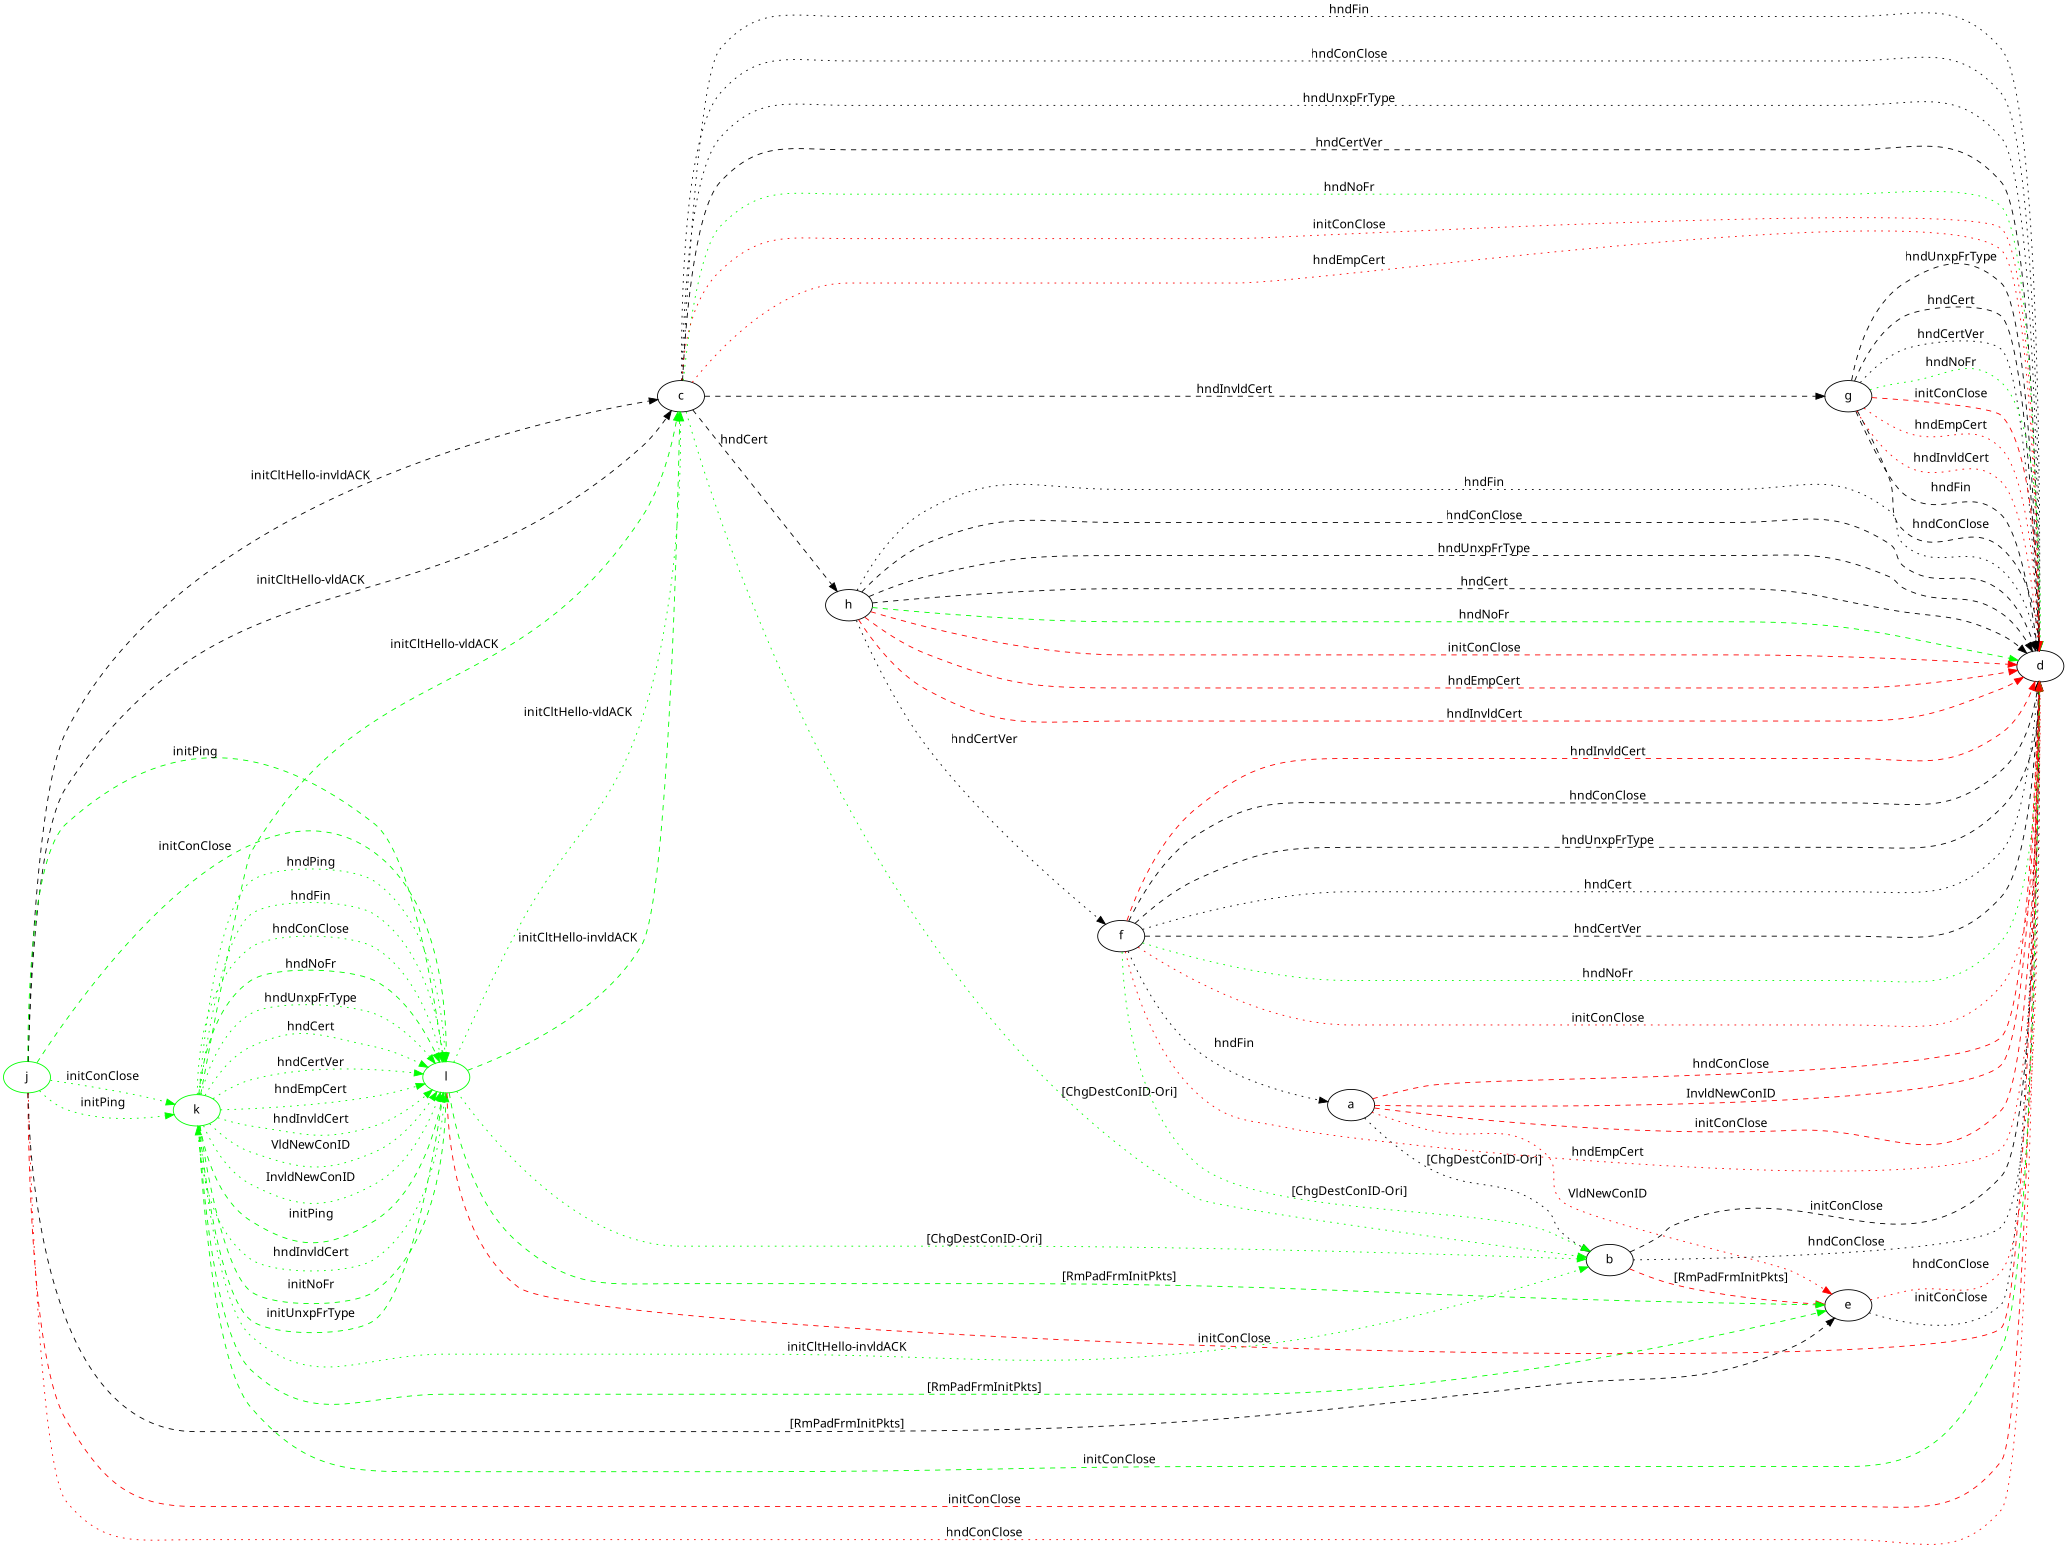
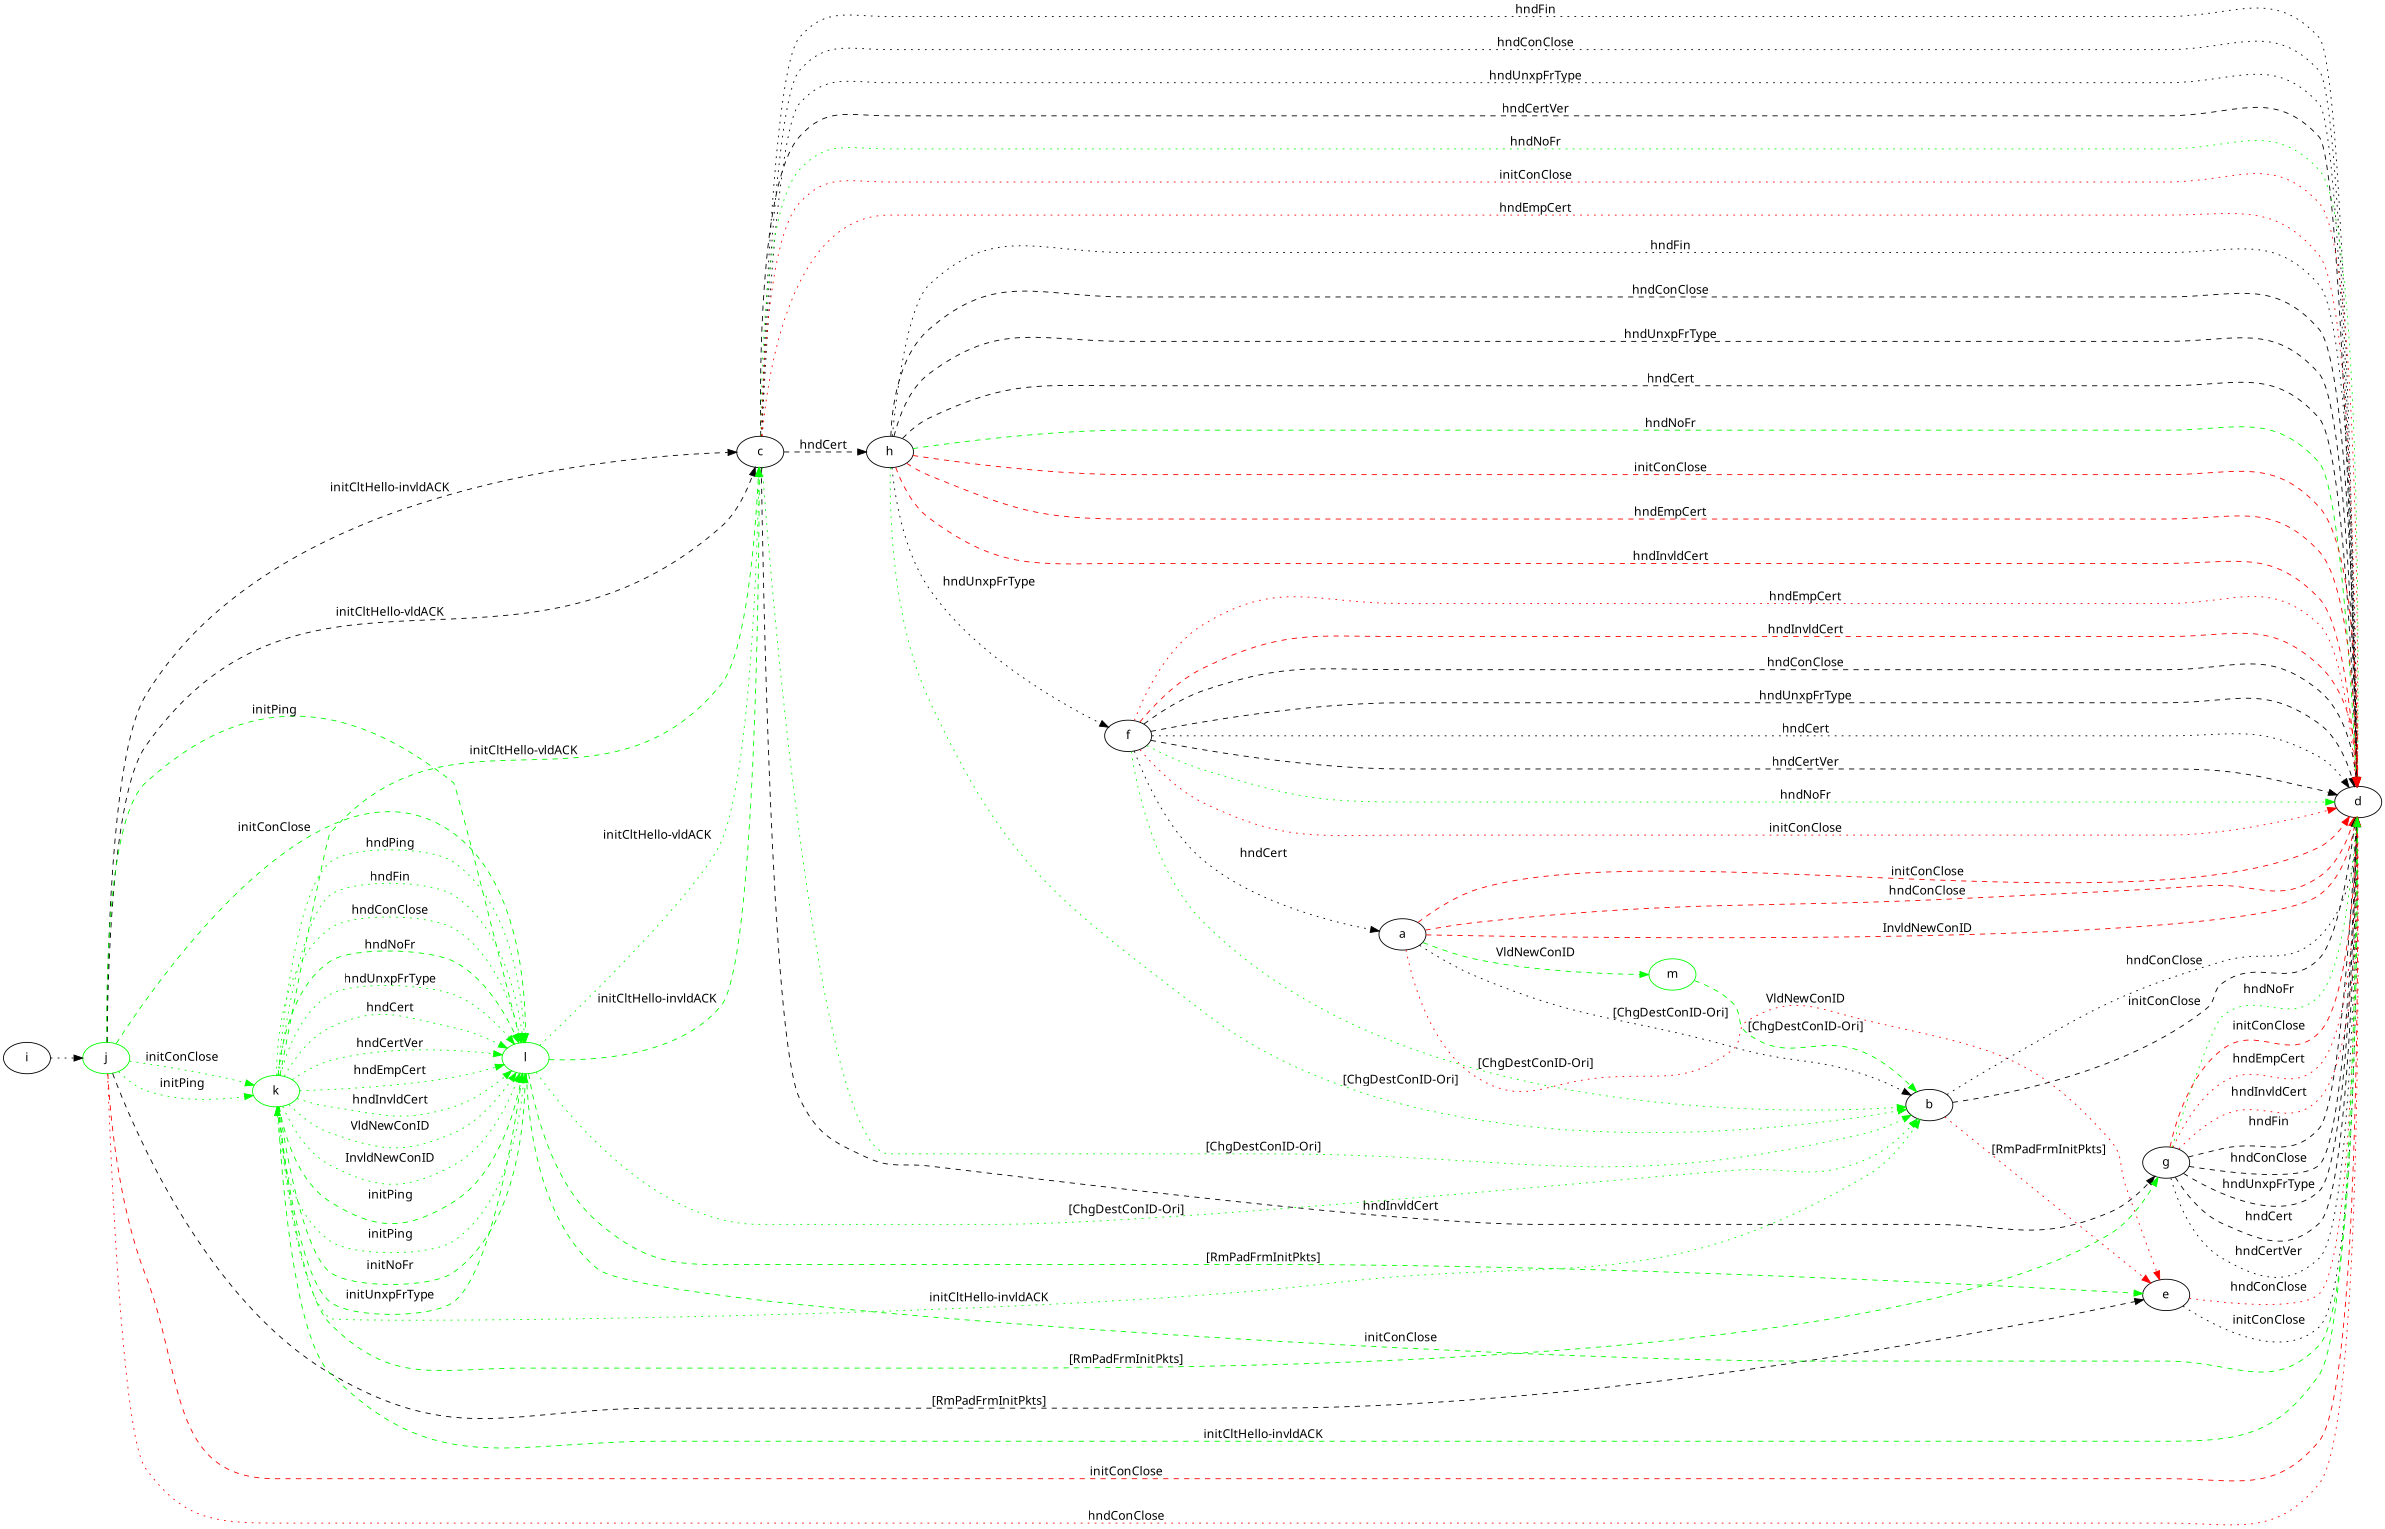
edge "h" -> "f": label "hndCertVer " -> "hndUnxpFrType "
node "m": added
edge "h" -> "b": added, label "[ChgDestConID-Ori]"
edge "f" -> "a": label "hndFin " -> "hndCert "
node "i": added
edge "l" -> "k": label "hndInvldCert " -> "initPing "
edge "b" -> "e": style dashed -> dotted
edge "l" -> "d": color red -> green
edge "k" -> "e": now "k" -> "g"
edge "k" -> "d": label "initConClose " -> "initCltHello-invldACK "
